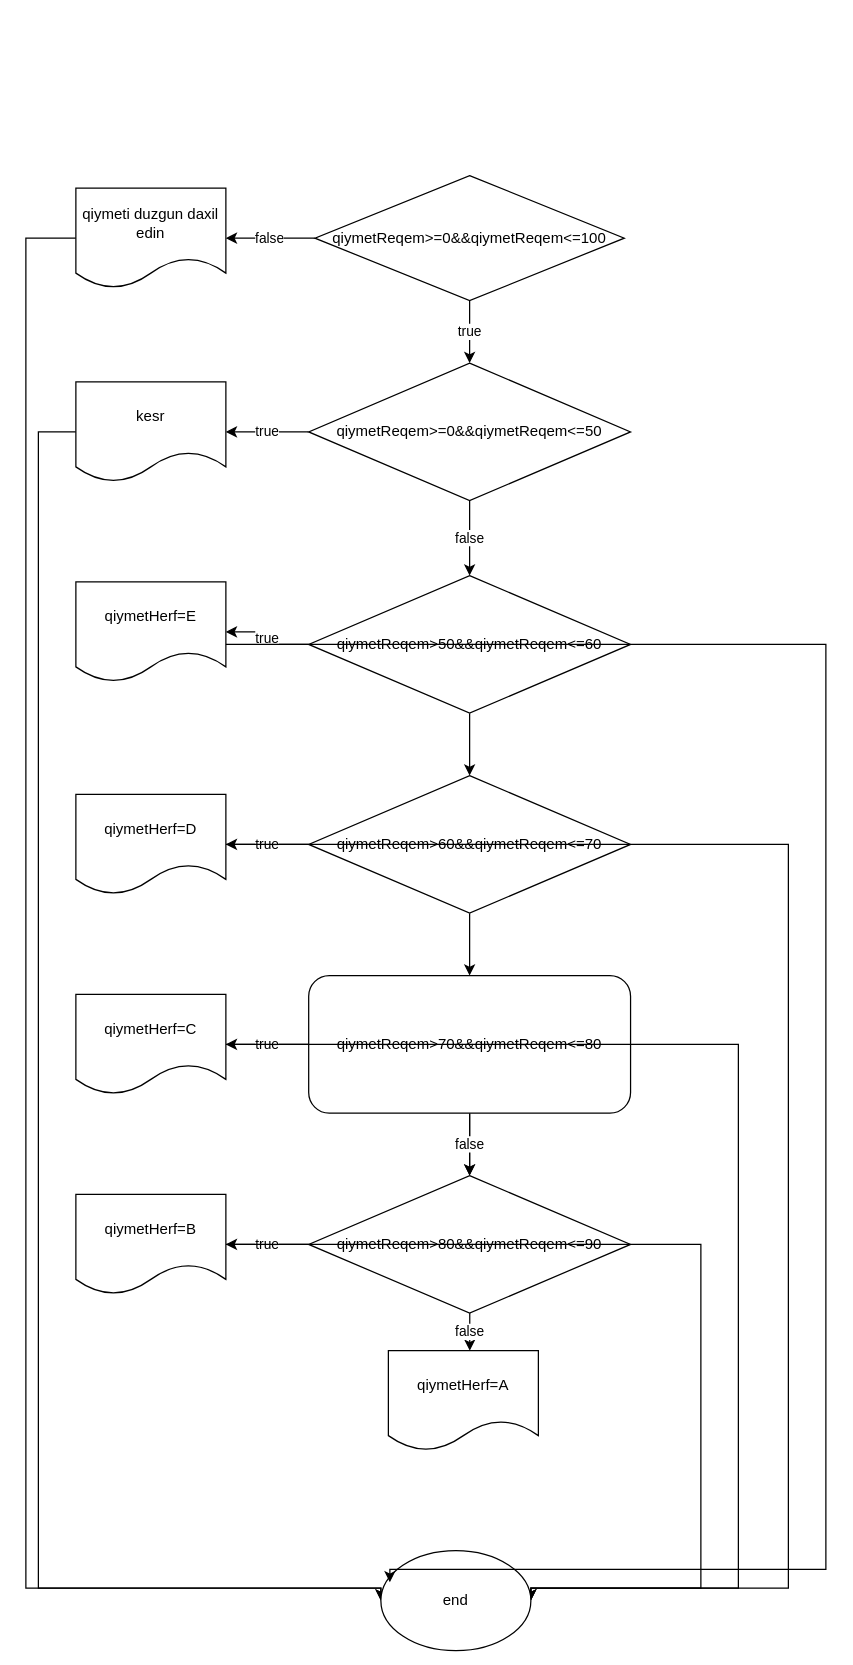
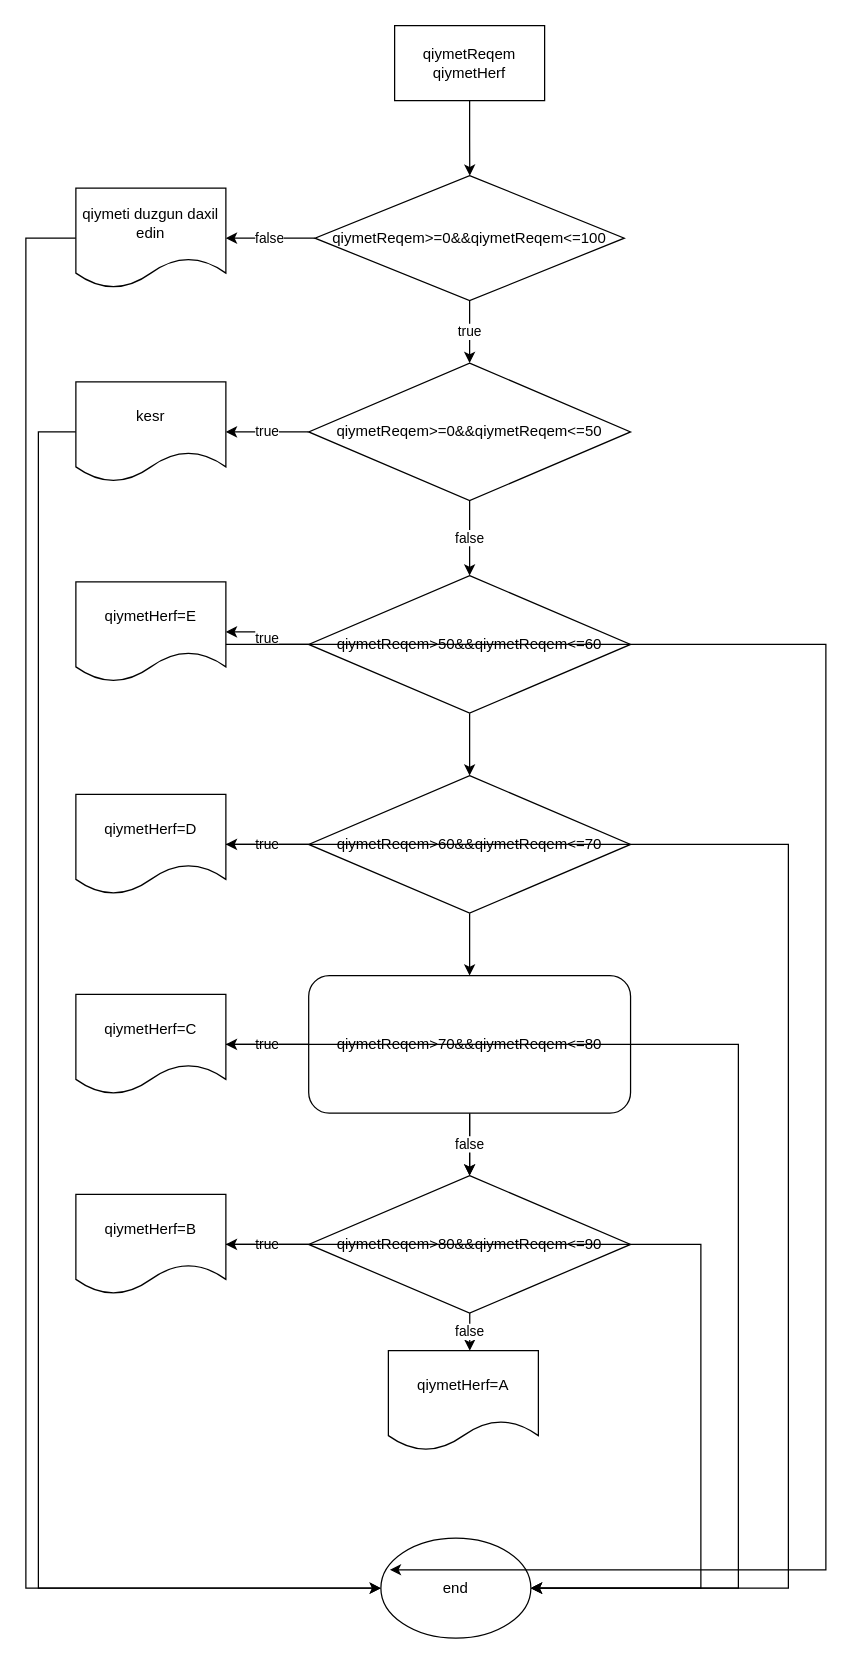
node "qiymetReqem qiymetHerf": added
edge "qiymetReqem qiymetHerf" -> "qiymetReqem>=0&&qiymetReqem<=100": added
node "end": moved (456, 1601) -> (456, 1588)
